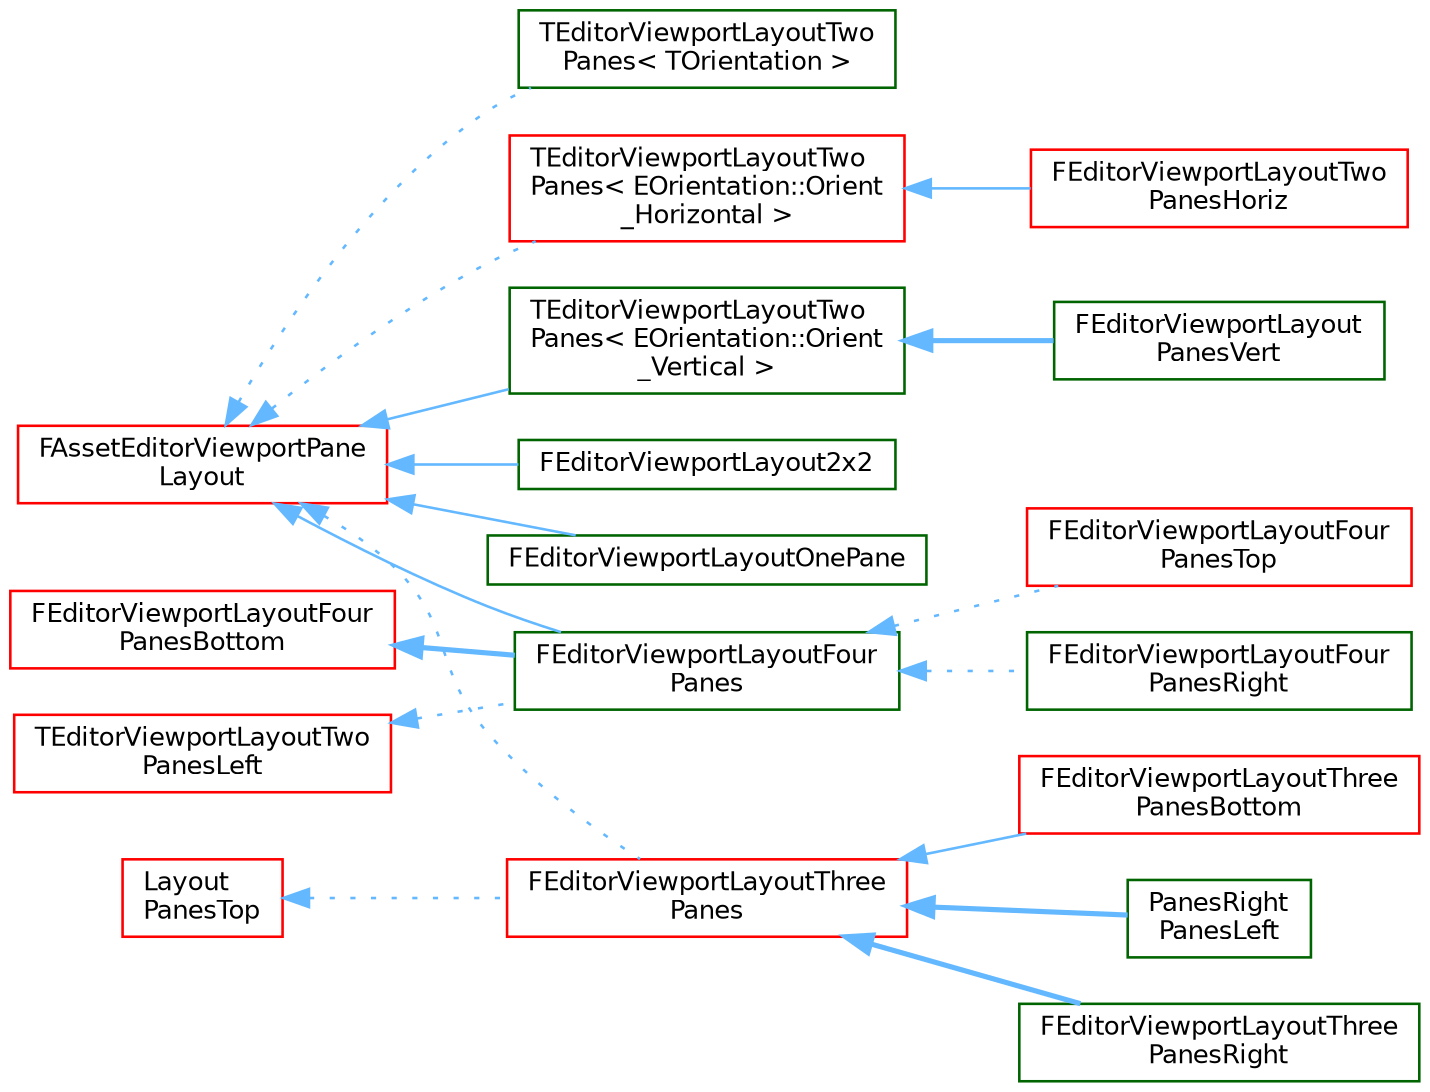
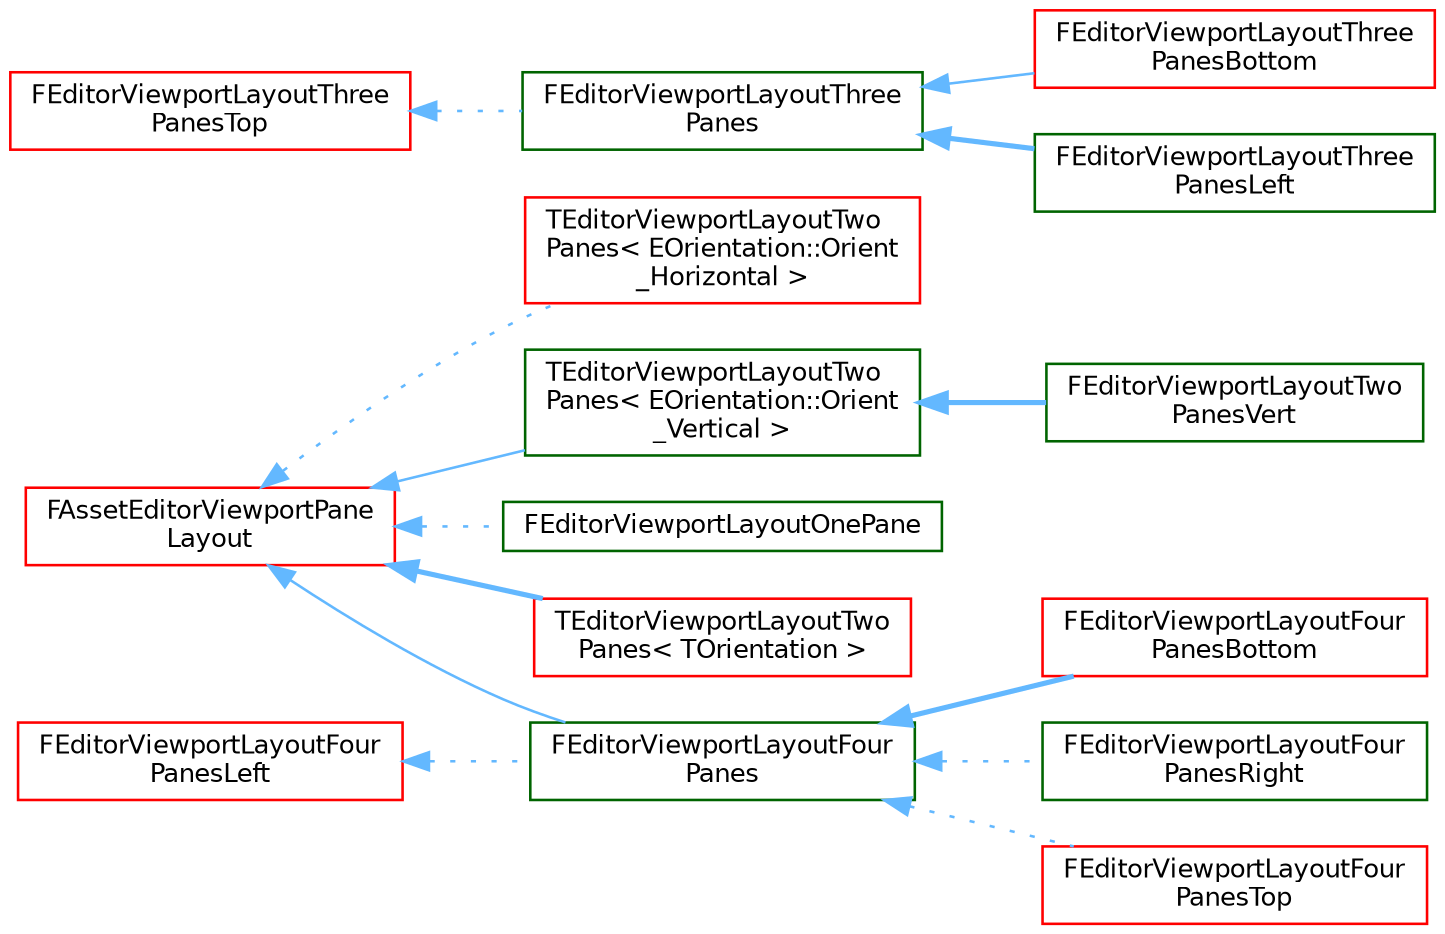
node "TEditorViewportLayoutTwo Panes< TOrientation >": color darkgreen -> red
node "FEditorViewportLayoutTwo PanesHoriz": removed
edge "TEditorViewportLayoutTwo Panes< TOrientation >" -> "FAssetEditorViewportPane Layout": style dotted -> bold
node "FEditorViewportLayout PanesVert": label "FEditorViewportLayout PanesVert" -> "FEditorViewportLayoutTwo PanesVert"
node "FEditorViewportLayout2x2": removed
edge "FEditorViewportLayoutOnePane" -> "FAssetEditorViewportPane Layout": style solid -> dotted
edge "FEditorViewportLayoutFour Panes" -> "FEditorViewportLayoutFour PanesBottom": reversed
edge "FEditorViewportLayoutThree Panes" -> "FAssetEditorViewportPane Layout": removed
node "TEditorViewportLayoutTwo PanesLeft": label "TEditorViewportLayoutTwo PanesLeft" -> "FEditorViewportLayoutFour PanesLeft"
node "Layout PanesTop": label "Layout PanesTop" -> "FEditorViewportLayoutThree PanesTop"
node "FEditorViewportLayoutThree Panes": color red -> darkgreen
node "PanesRight PanesLeft": label "PanesRight PanesLeft" -> "FEditorViewportLayoutThree PanesLeft"
node "FEditorViewportLayoutThree PanesRight": removed
